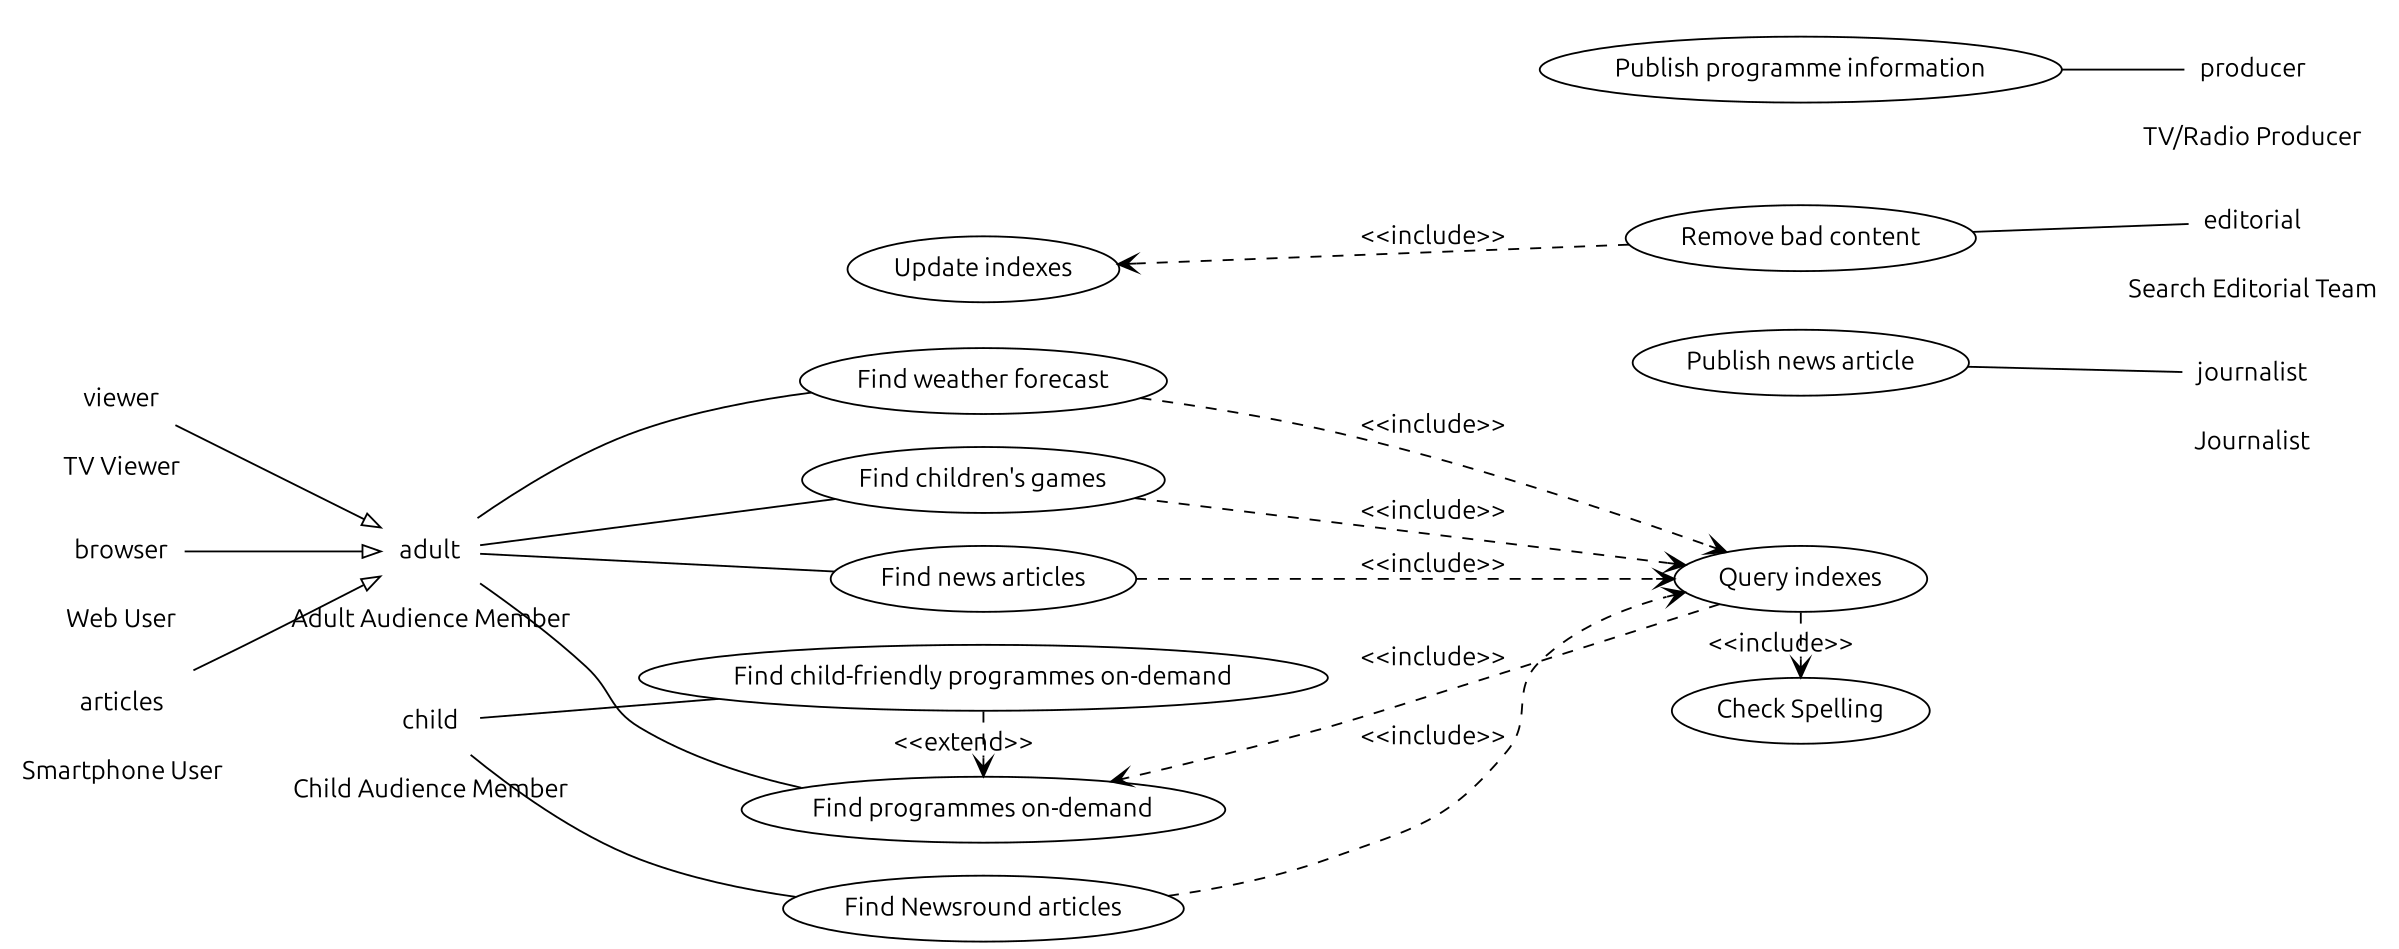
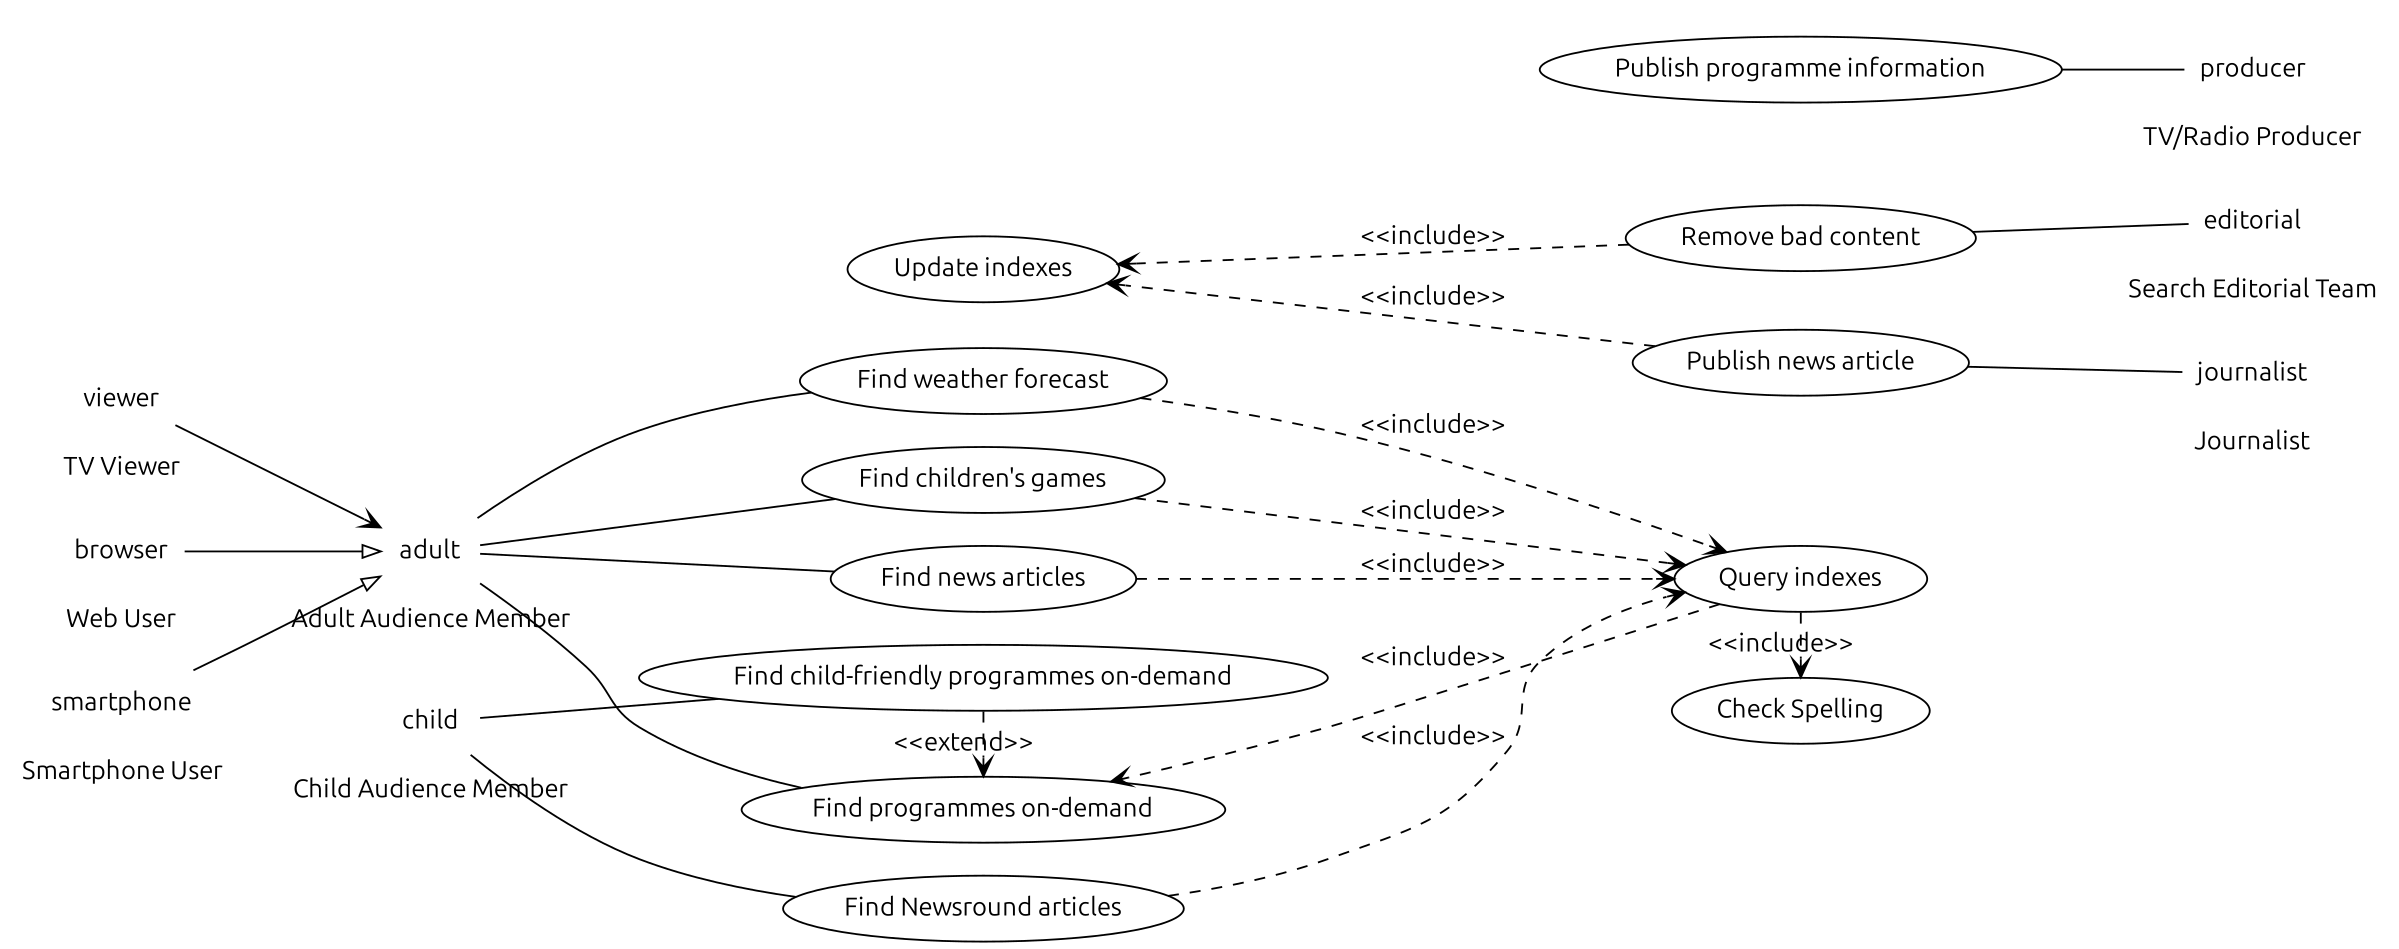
edge "Publish news article" -> "Update indexes": added, label "<<include>>"
edge "viewer" -> "adult": arrowhead oarrow -> vee
node "articles": label "articles" -> "smartphone"
